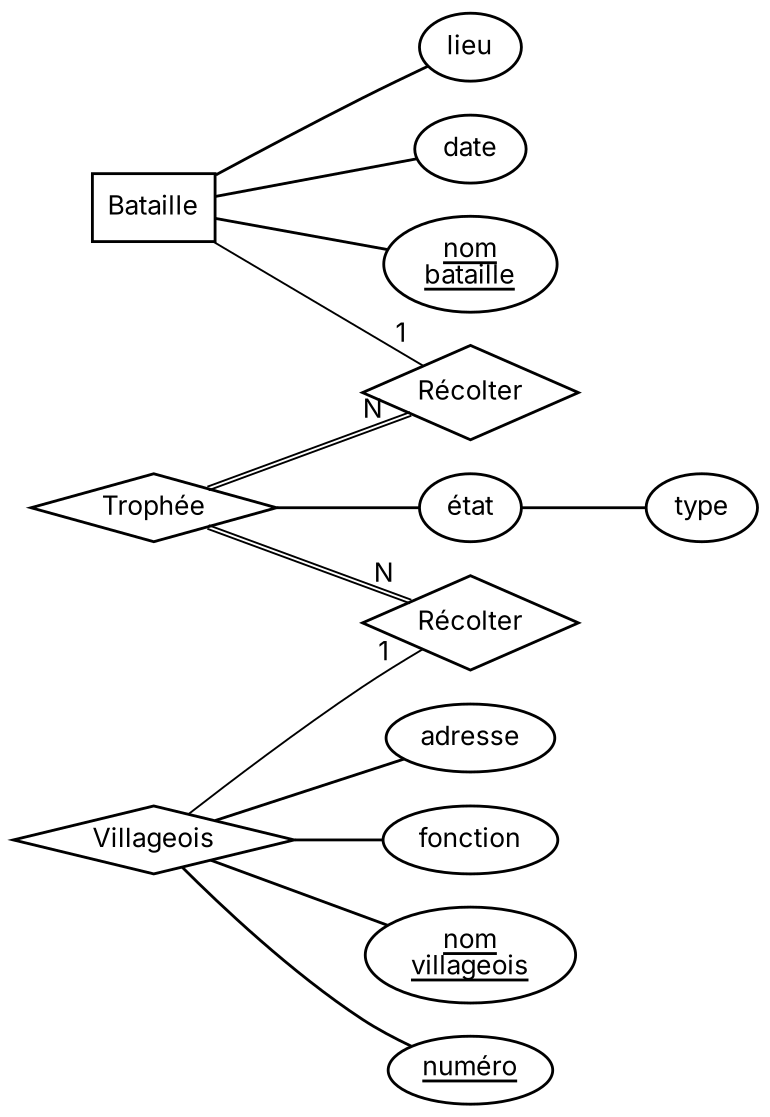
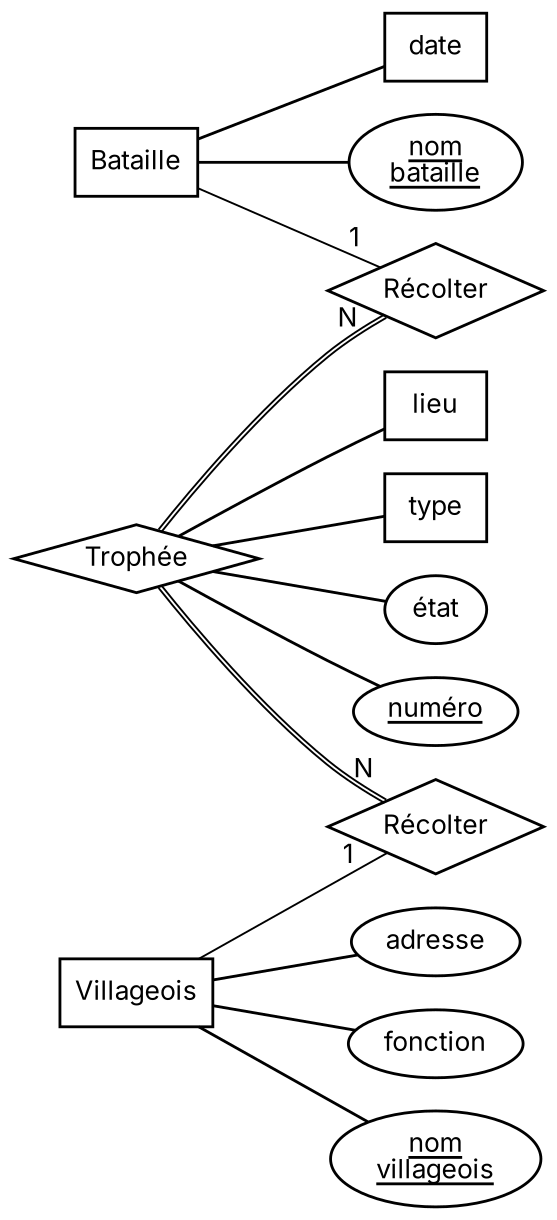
node "lieu": shape ellipse -> box
edge "lieu" -- "Bataille": now "lieu" -- "Trophée"
node "date": shape ellipse -> box
edge "état" -- "type": now "Trophée" -- "type"
node "type": shape ellipse -> box
node "Villageois": shape diamond -> box
edge "Villageois" -- "numéro": now "Trophée" -- "numéro"
